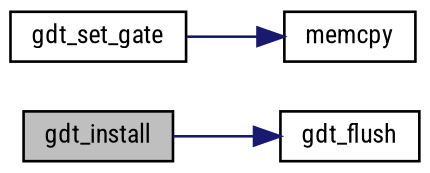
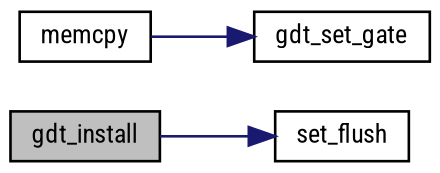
edge "gdt_set_gate" -> "memcpy": reversed
node "gdt_flush": label "gdt_flush" -> "set_flush"
